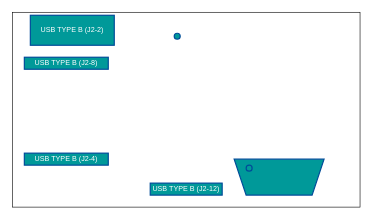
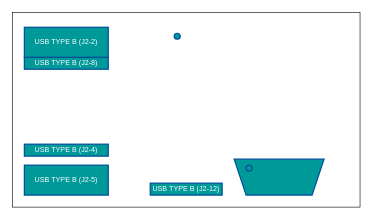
node "USB TYPE B (J2-2)": moved (72, 30) -> (66, 42)
node "USB TYPE B (J2-4)": moved (66, 159) -> (66, 150)
node "USB TYPE B (J2-5)": added
